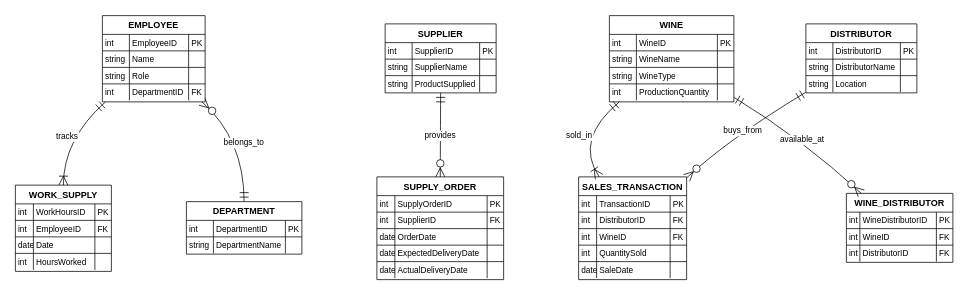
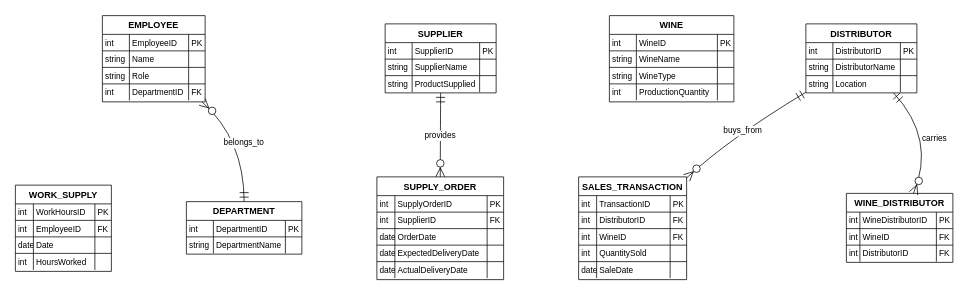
edge "WINE" -- "SALES_TRANSACTION": removed, label "sold_in"
edge "EMPLOYEE" -- "WORK_SUPPLY": removed, label "tracks"
edge "DISTRIBUTOR" -- "WINE_DISTRIBUTOR": added, label "carries"
edge "WINE" -- "WINE_DISTRIBUTOR": removed, label "available_at"
